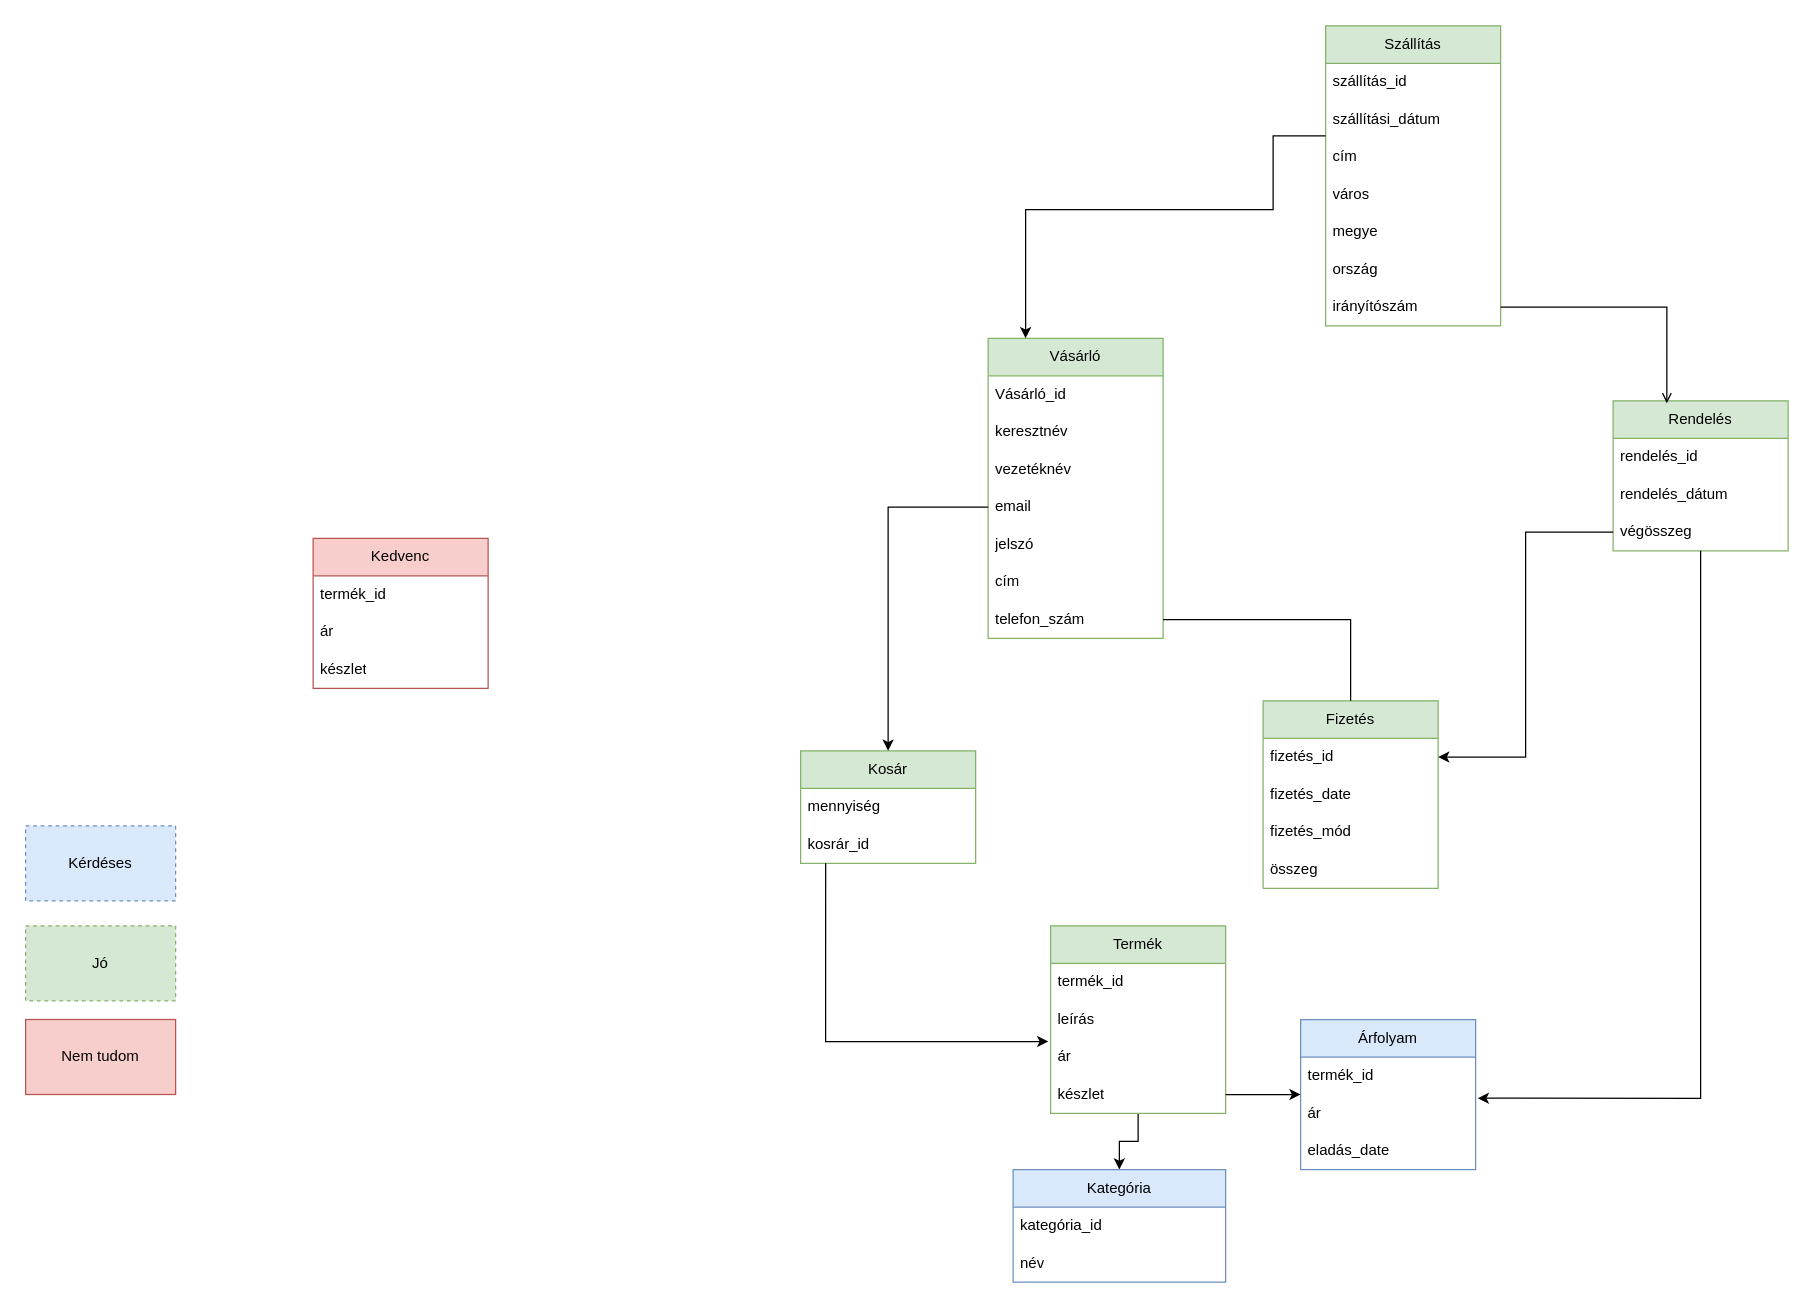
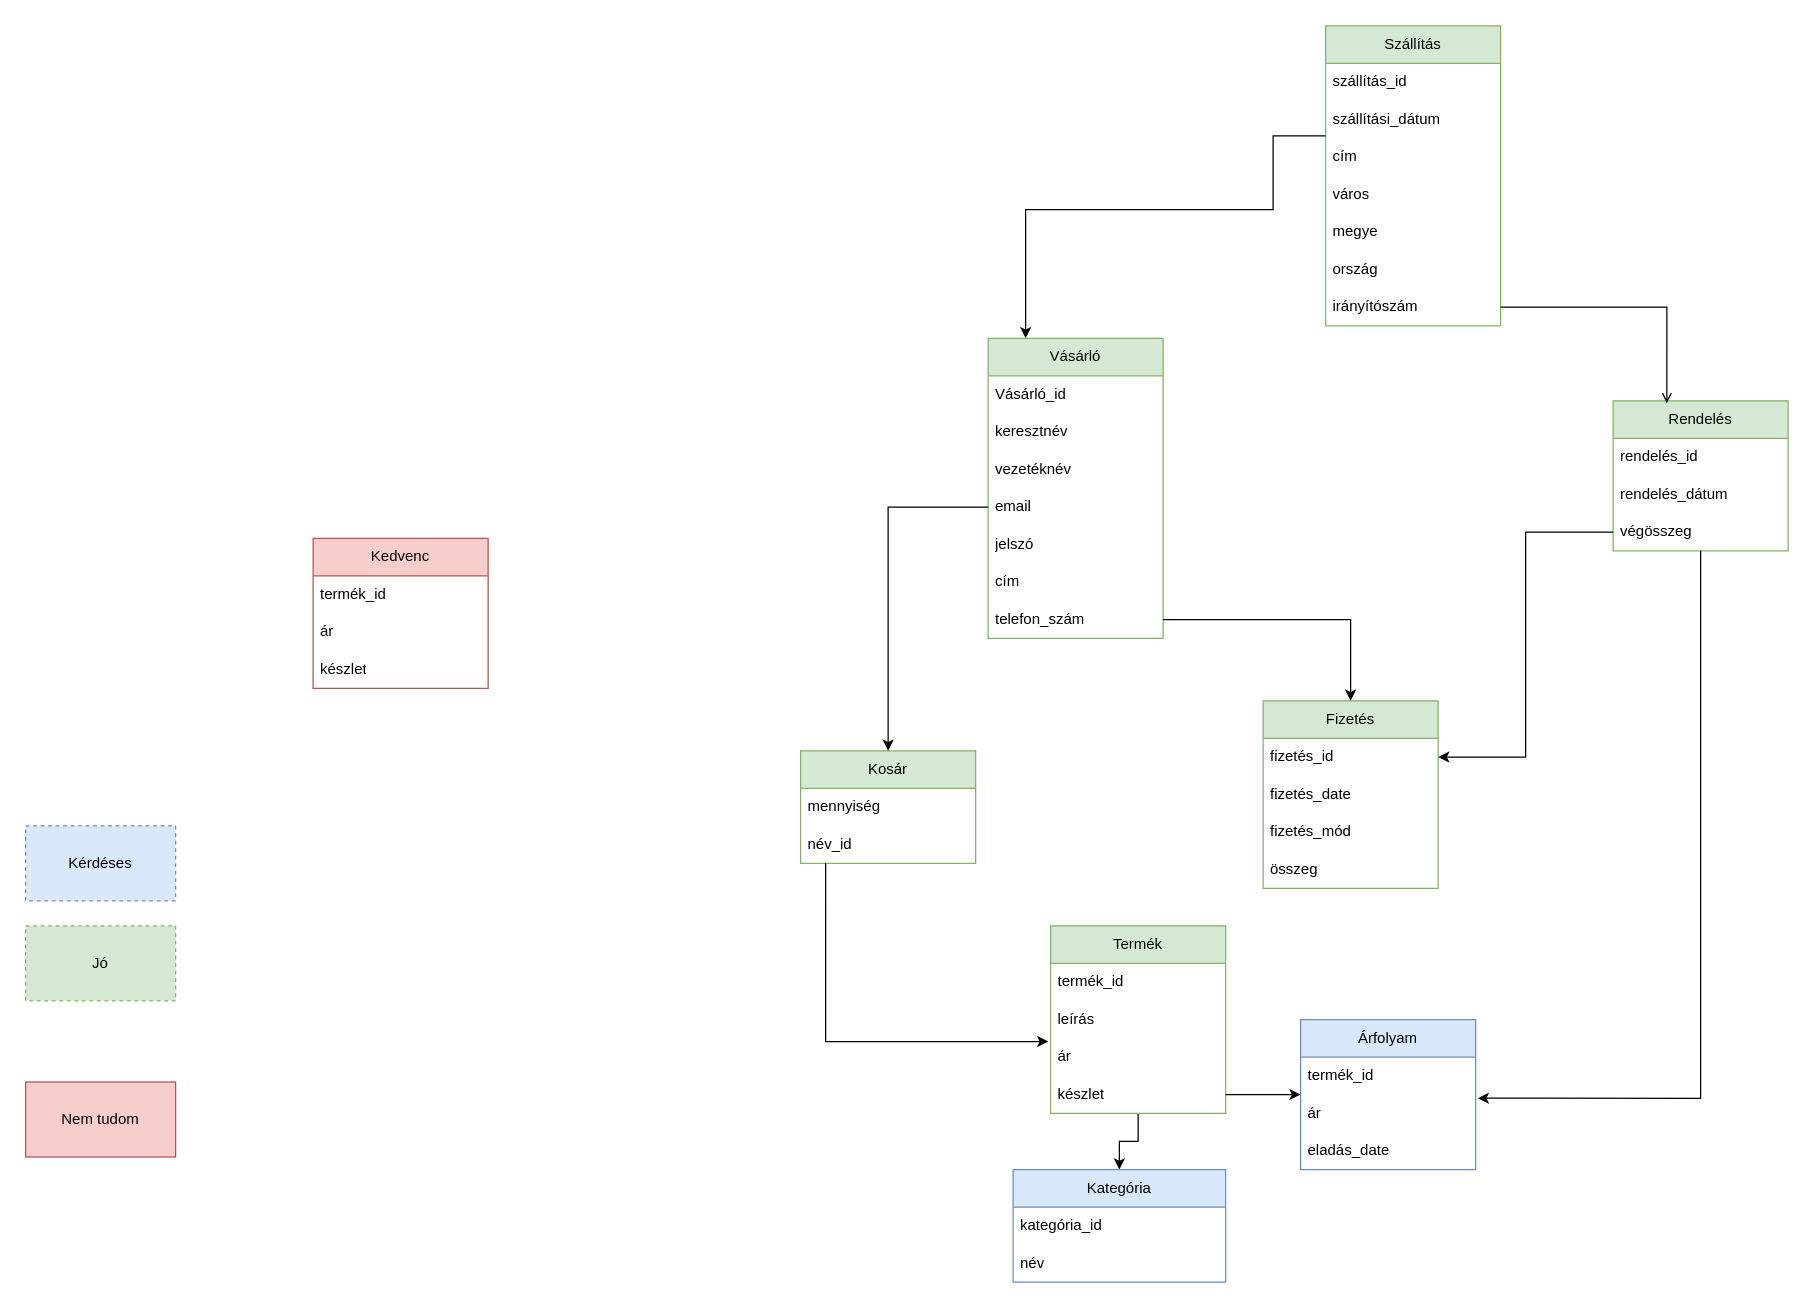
edge "telefon_szám" -- "Fizetés": arrowhead none -> classic
node "kosrár_id": label "kosrár_id" -> "név_id"
node "Nem tudom": moved (101, 1057) -> (101, 1119)
